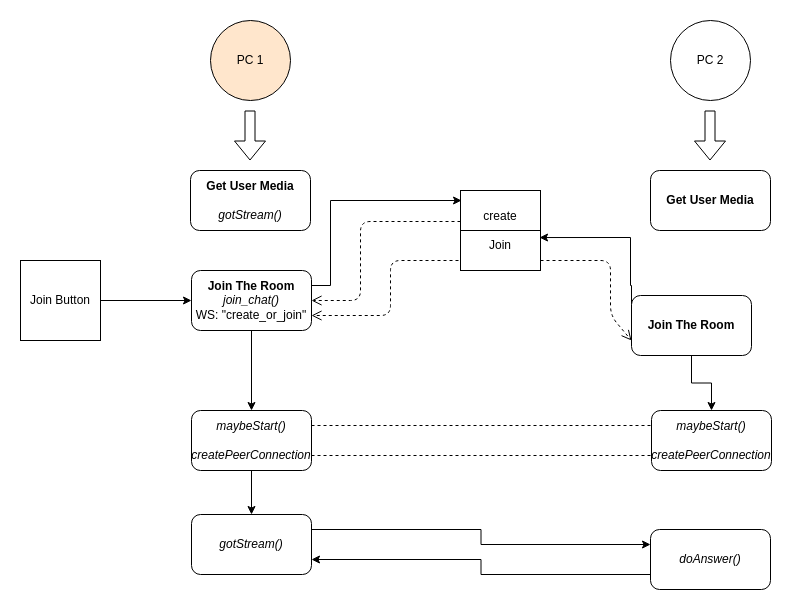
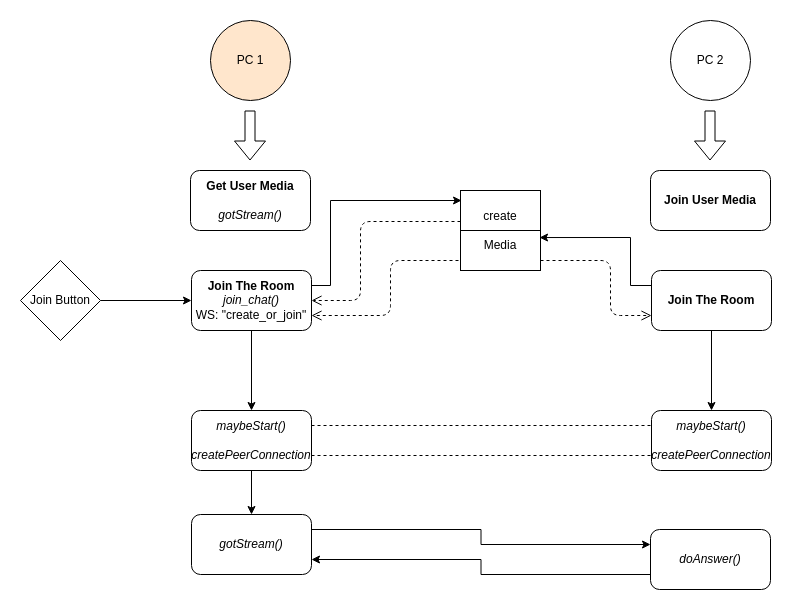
node "Get User Media": label "Get User Media" -> "Join User Media"
node "create Join": label "create Join" -> "create Media"
node "Join Button": shape rectangle -> diamond
node "Join The Room": moved (692, 326) -> (712, 301)
